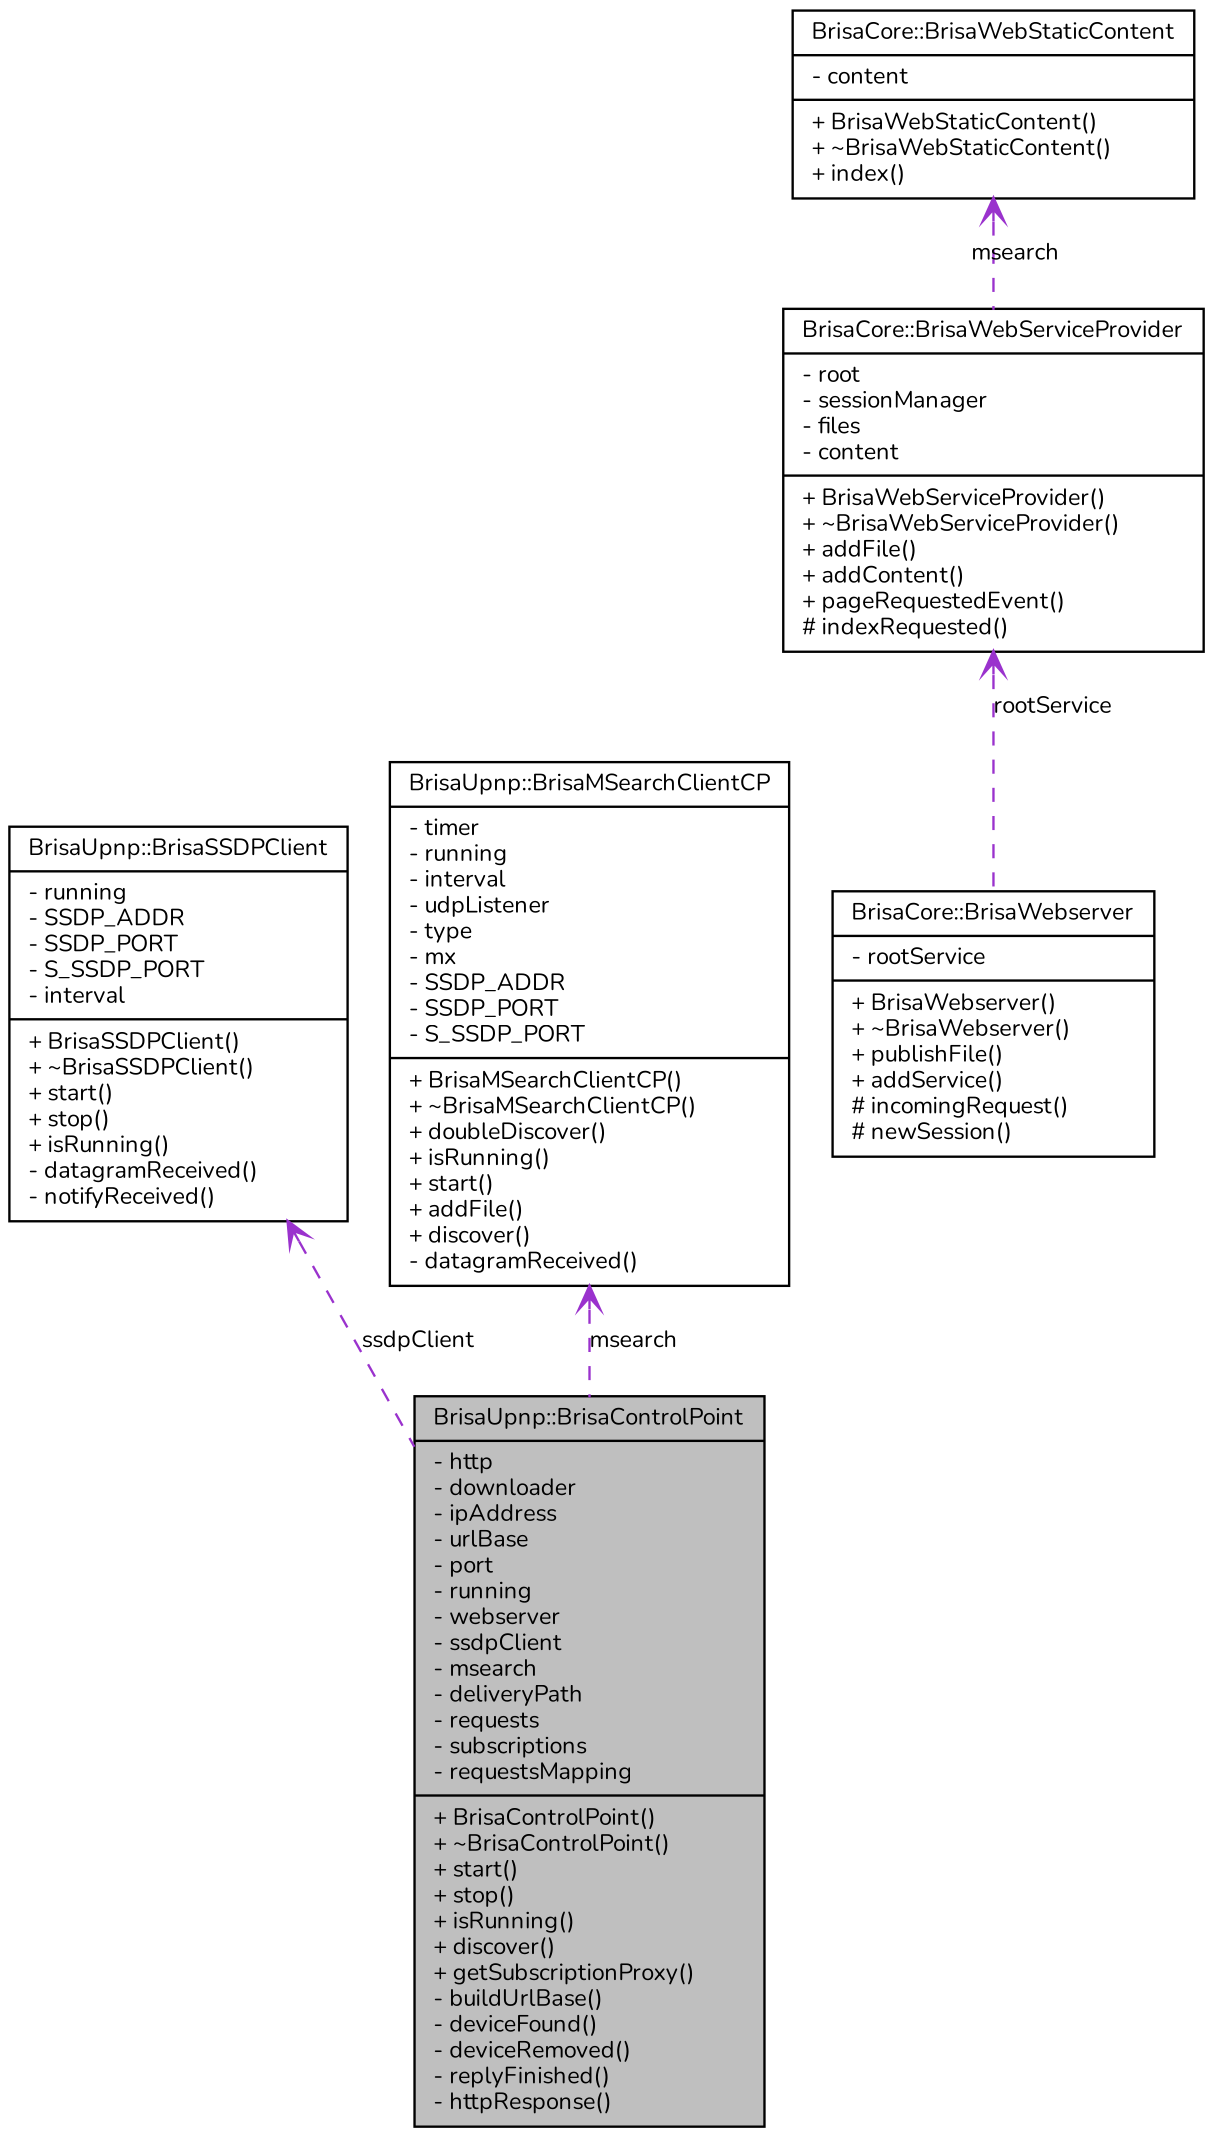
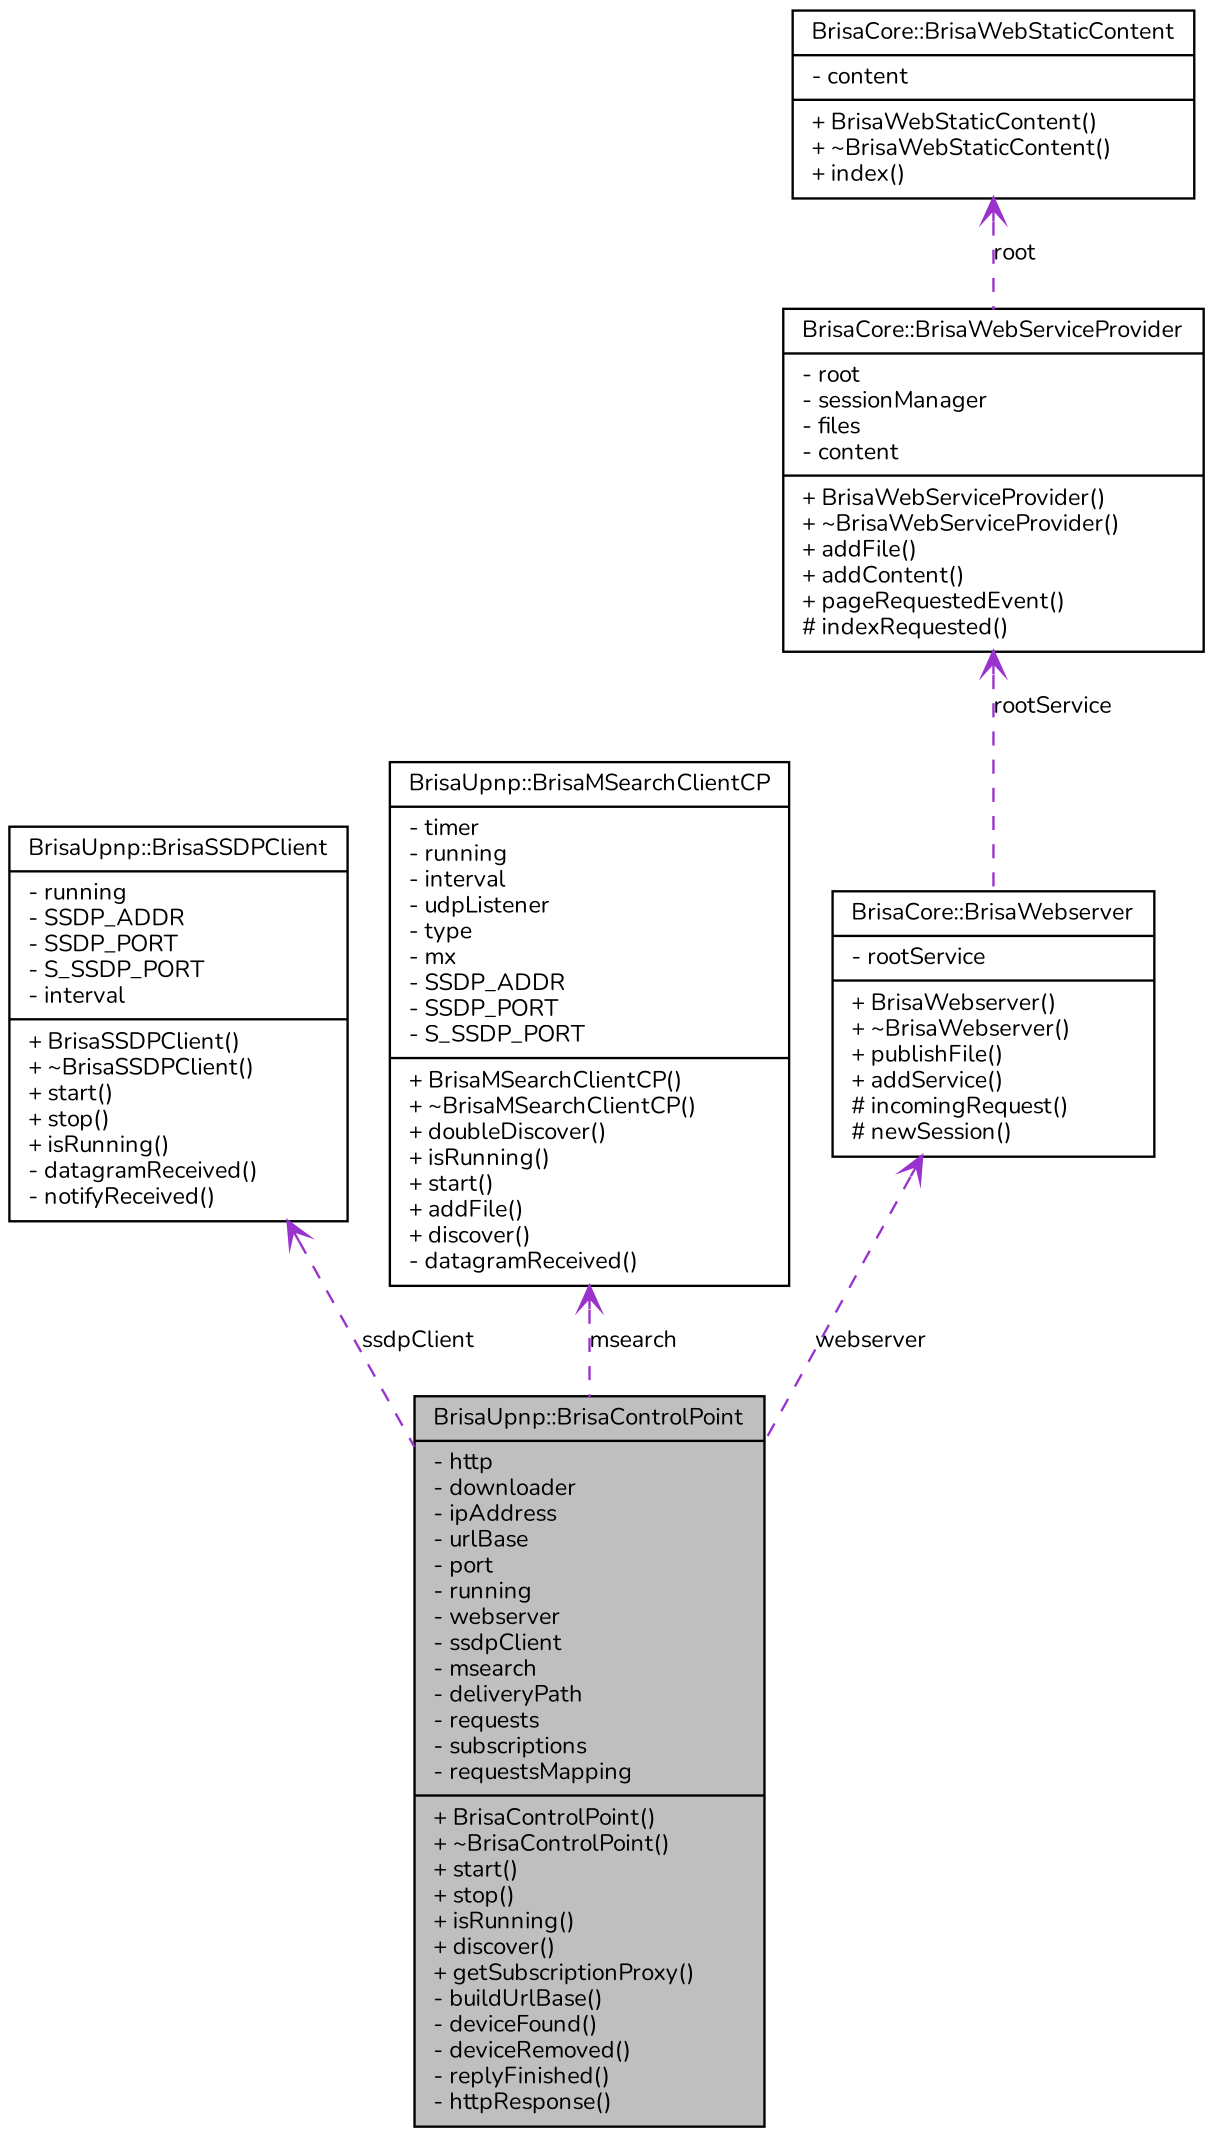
edge "BrisaCore::BrisaWebServiceProvider" -> "BrisaCore::BrisaWebStaticContent": label "msearch" -> "root"
edge "BrisaUpnp::BrisaControlPoint" -> "BrisaCore::BrisaWebserver": added, label "webserver"
